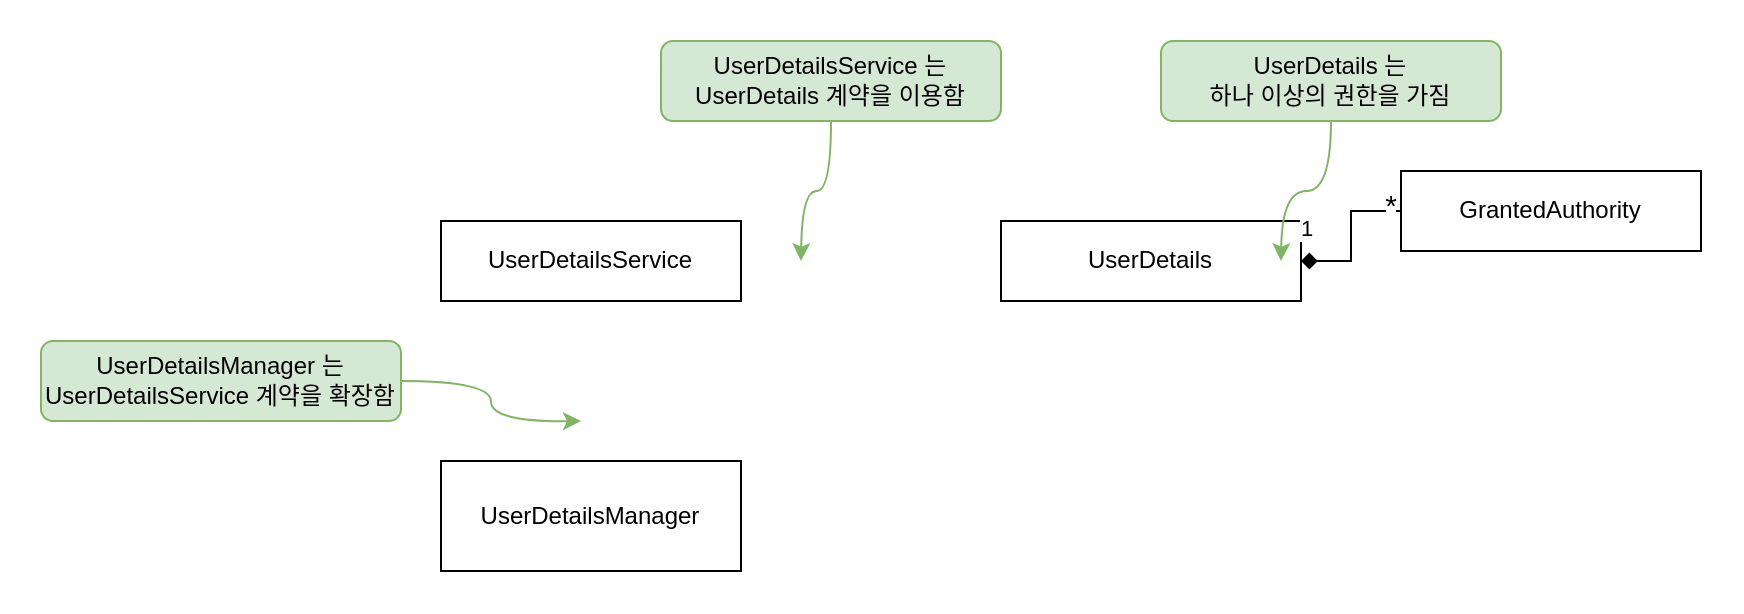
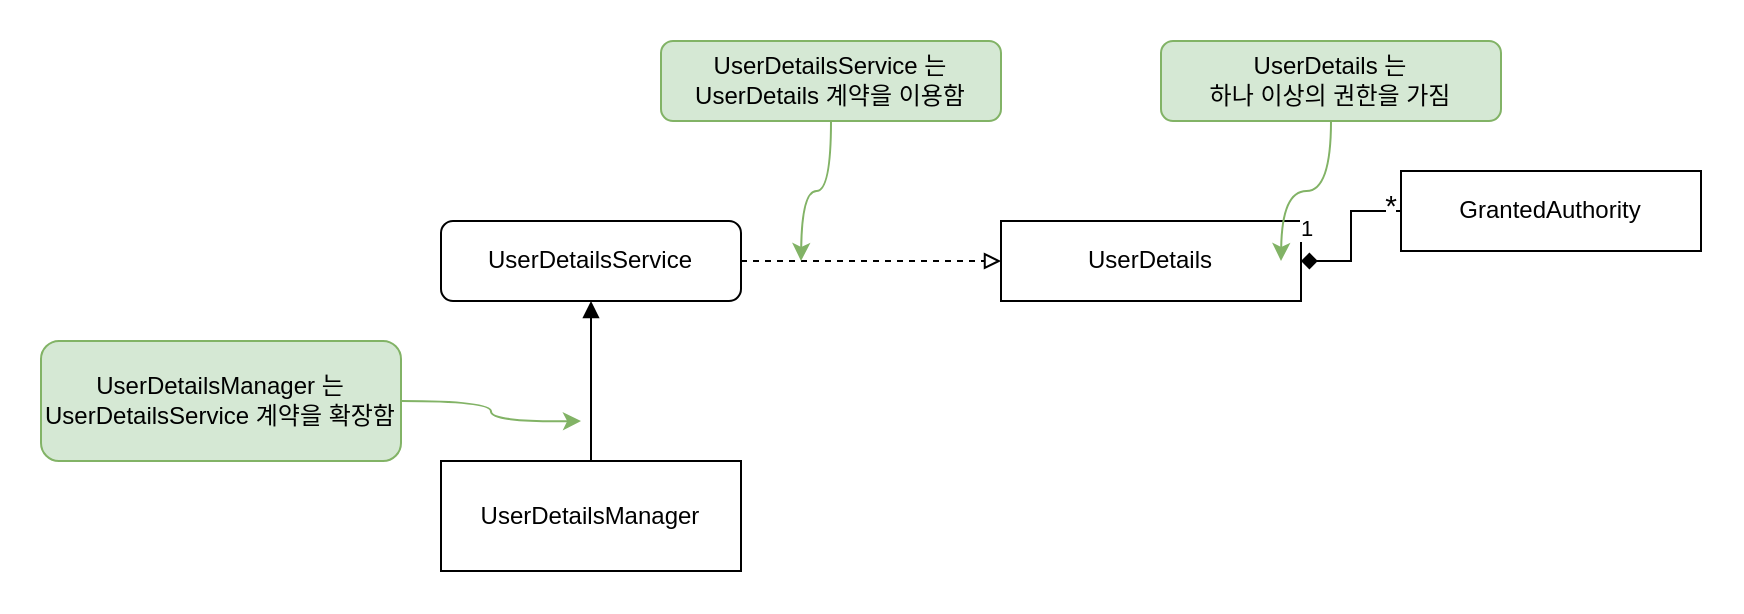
node "UserDetailsService": shape rectangle -> rounded rectangle
edge "UserDetailsService" -> "UserDetails": added
node "UserDetailsManager 는 UserDetailsService 계약을 확장함": size 360x80 -> 360x120
edge "UserDetailsManager" -> "UserDetailsService": added
